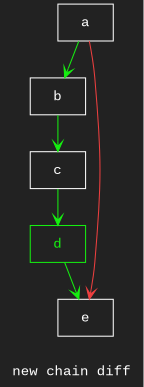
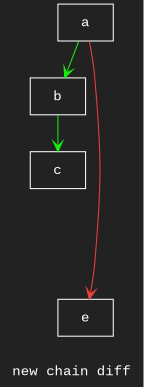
node "d": removed
